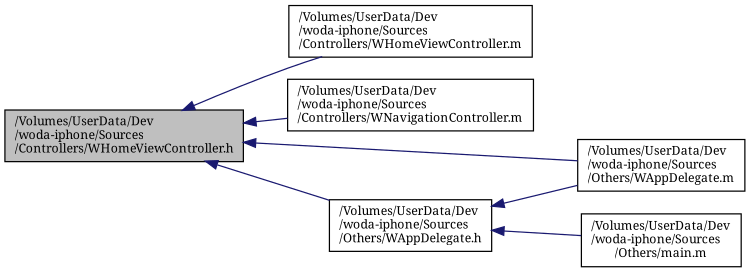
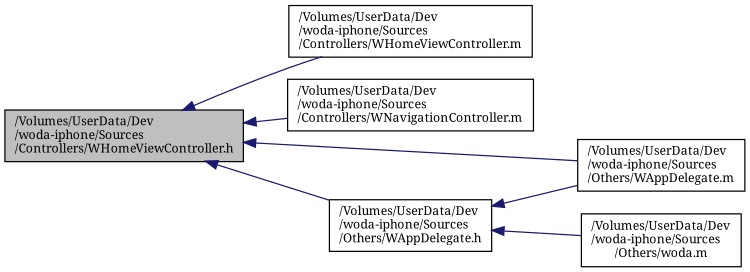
node "/Volumes/UserData/Dev /woda-iphone/Sources /Others/main.m": label "/Volumes/UserData/Dev /woda-iphone/Sources /Others/main.m" -> "/Volumes/UserData/Dev /woda-iphone/Sources /Others/woda.m"
